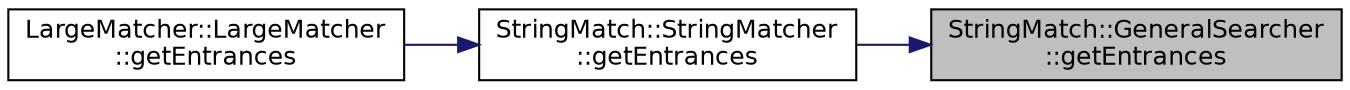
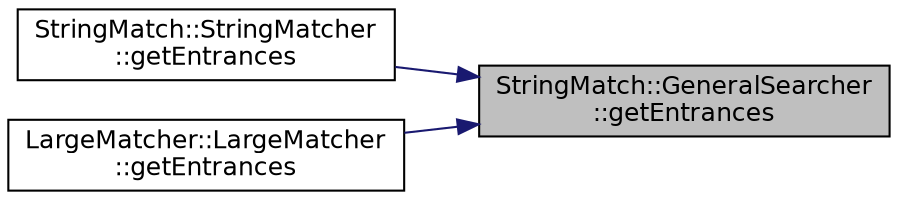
edge "LargeMatcher::LargeMatcher ::getEntrances" -> "StringMatch::StringMatcher ::getEntrances": now "LargeMatcher::LargeMatcher ::getEntrances" -> "StringMatch::GeneralSearcher ::getEntrances"
